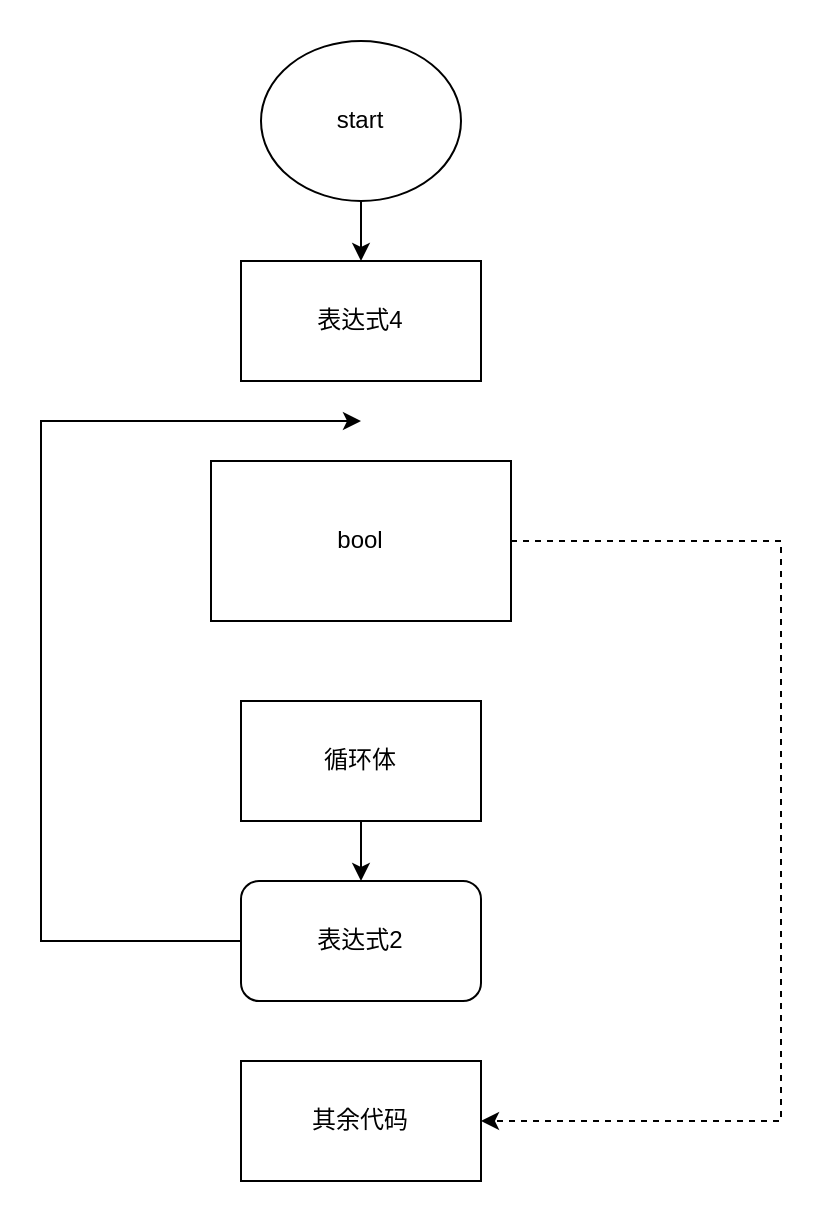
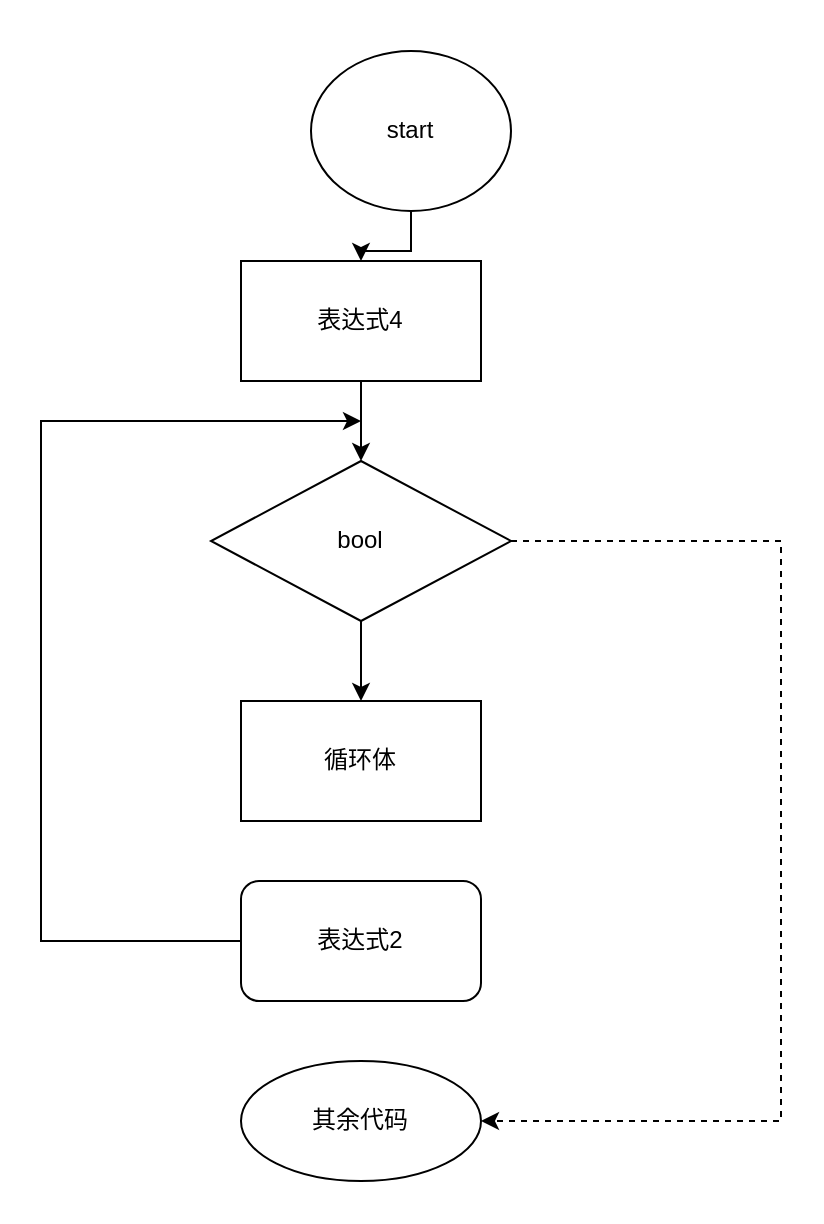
node "start": moved (361, 121) -> (411, 131)
edge "表达式4" -> "bool": added
node "bool": shape rectangle -> diamond
edge "bool" -> "循环体": added
edge "循环体" -> "表达式2": removed
node "其余代码": shape rectangle -> ellipse
